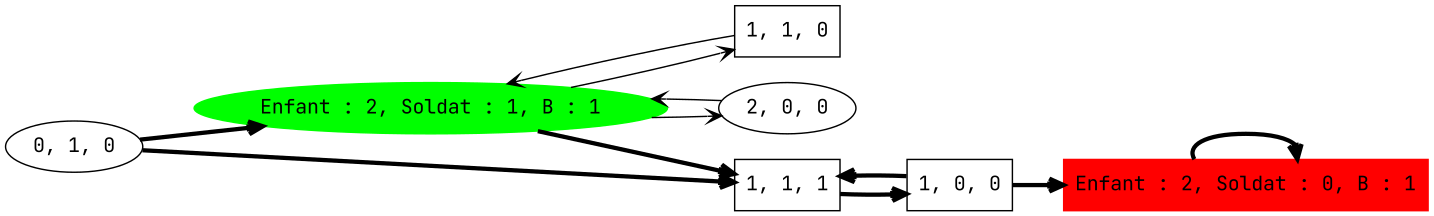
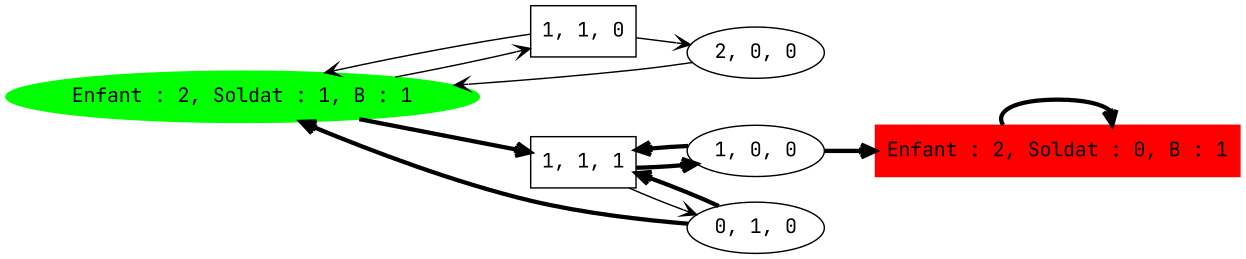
edge "Enfant : 2, Soldat : 1, B : 1" -> "2, 0, 0": now "1, 1, 0" -> "2, 0, 0"
node "1, 0, 0": shape box -> ellipse
edge "1, 1, 1" -> "0, 1, 0": added
